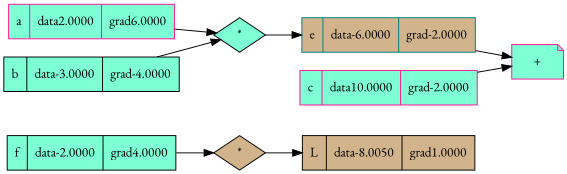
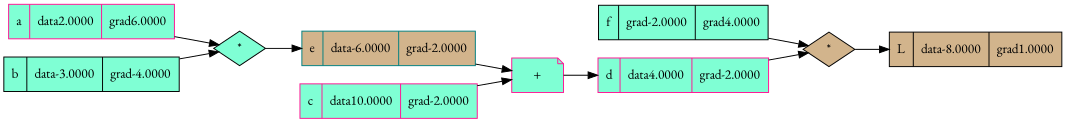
node "d": added
node "f": text "data-2.0000" -> "grad-2.0000"
node "L": text "data-8.0050" -> "data-8.0000"
